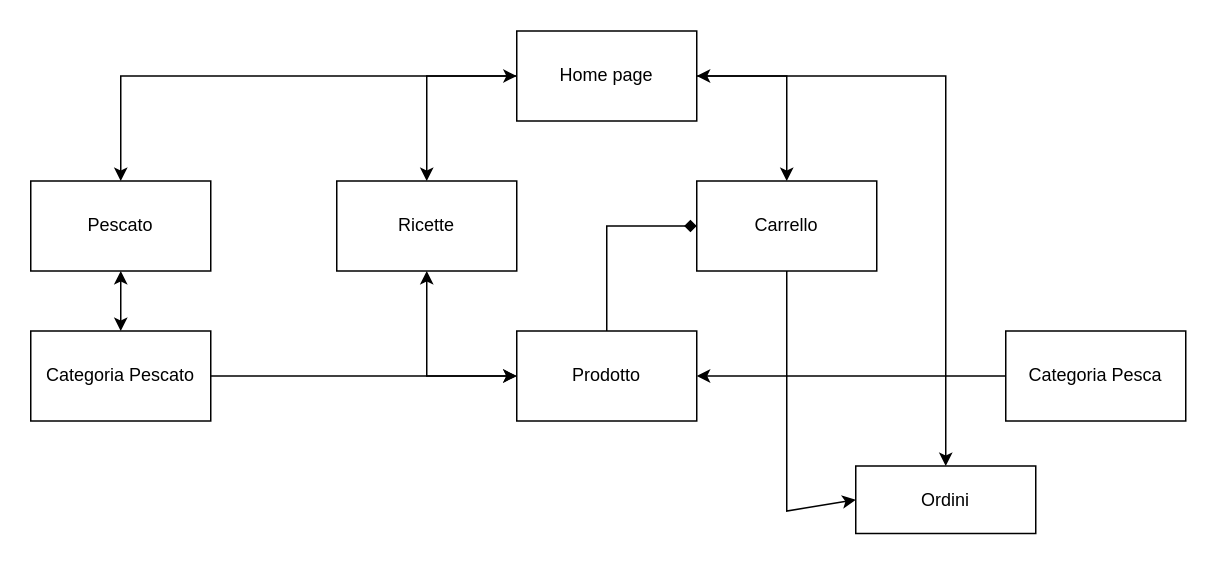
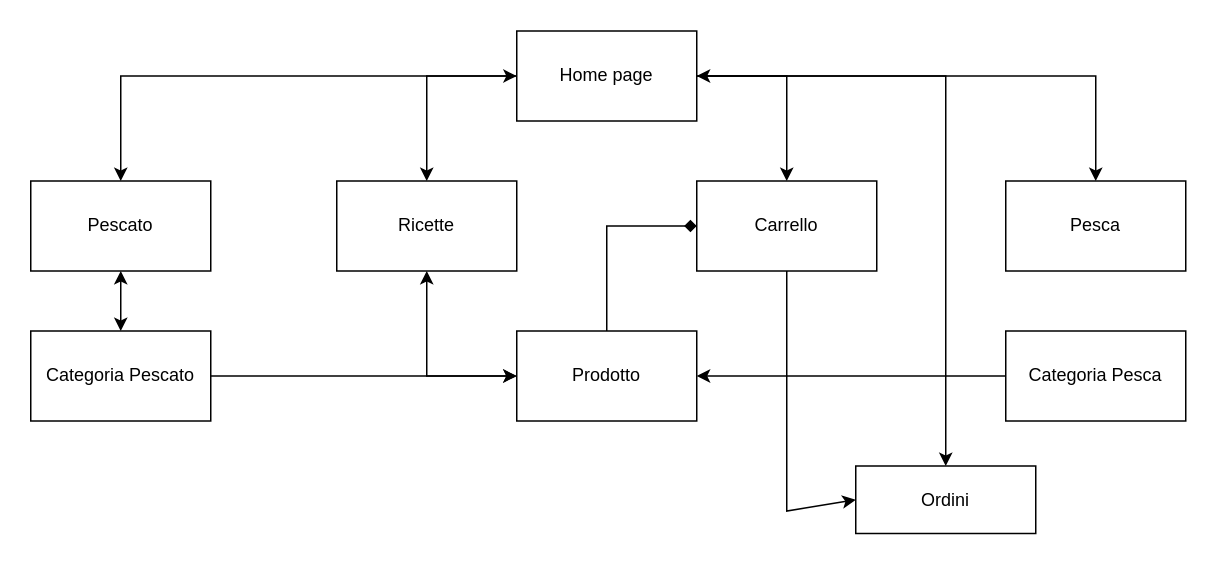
edge "Home page" -> "Pesca": added
node "Pesca": added
